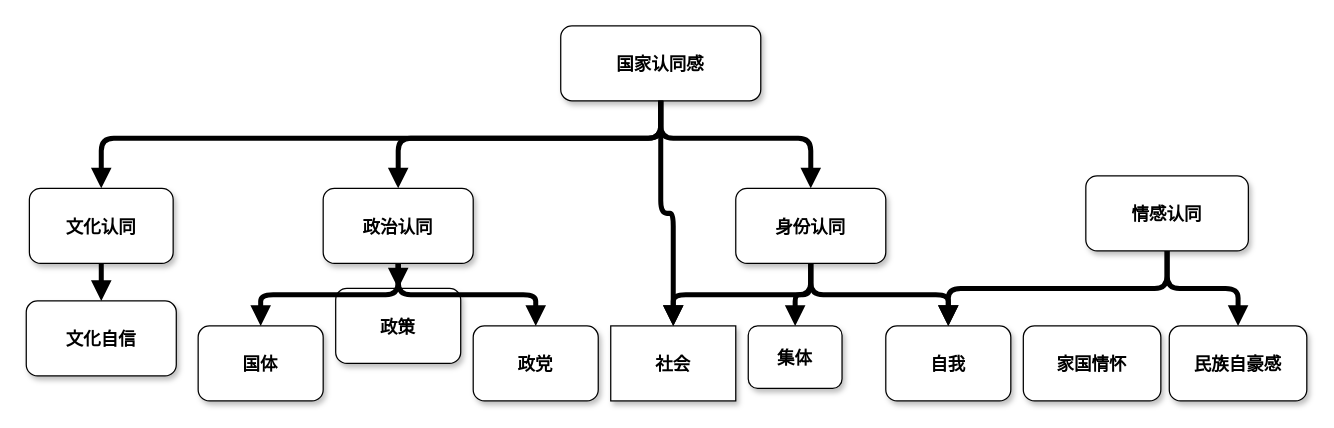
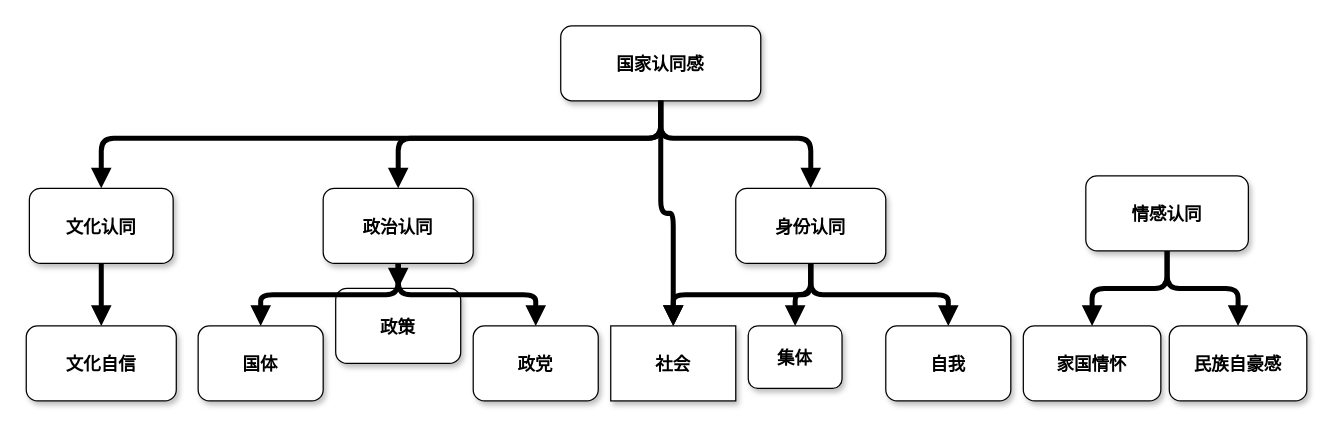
edge "情感认同" -> "自我": now "情感认同" -> "家国情怀"
node "文化自信": moved (101, 338) -> (101, 363)
